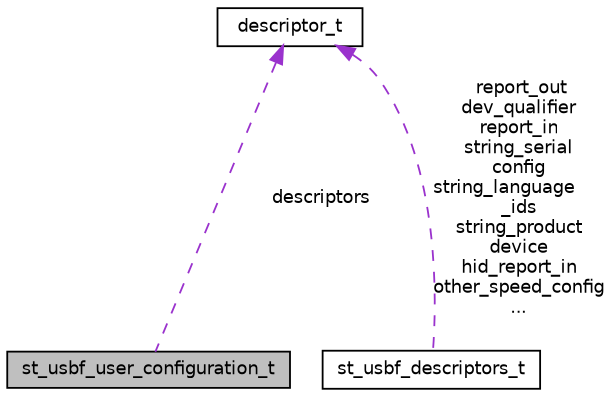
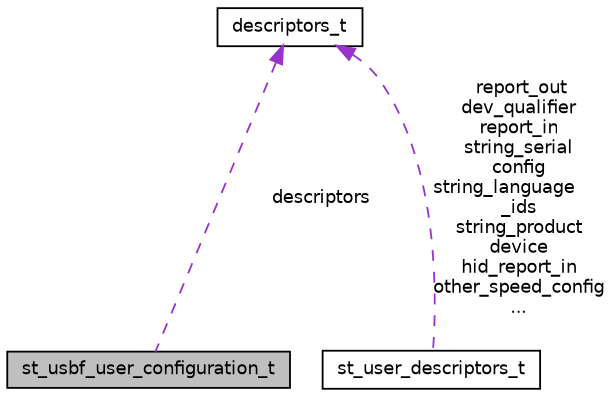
node "descriptor_t": label "descriptor_t" -> "descriptors_t"
node "st_usbf_descriptors_t": label "st_usbf_descriptors_t" -> "st_user_descriptors_t"
